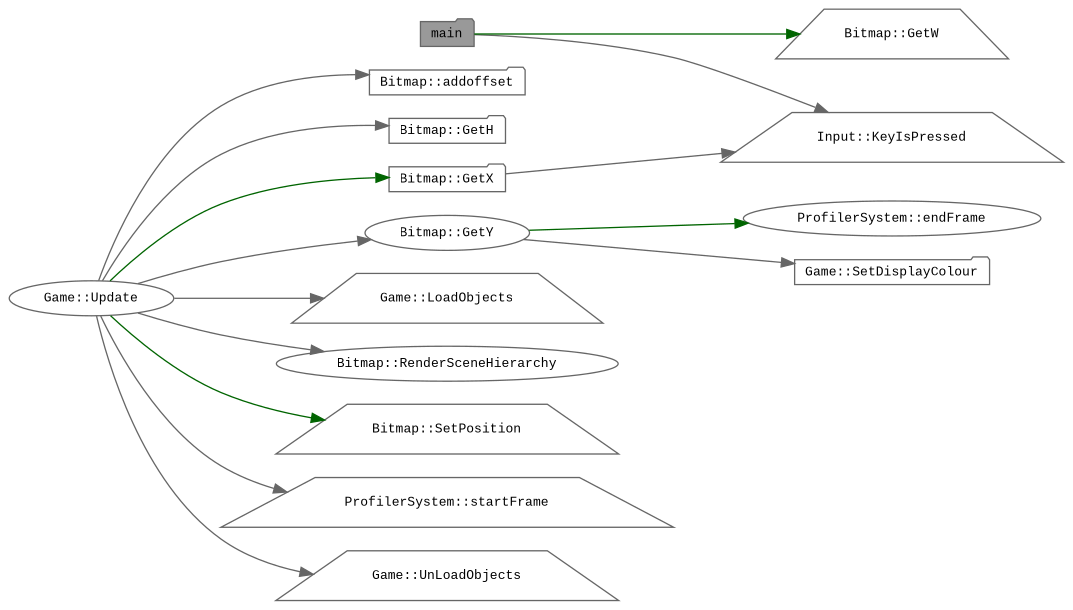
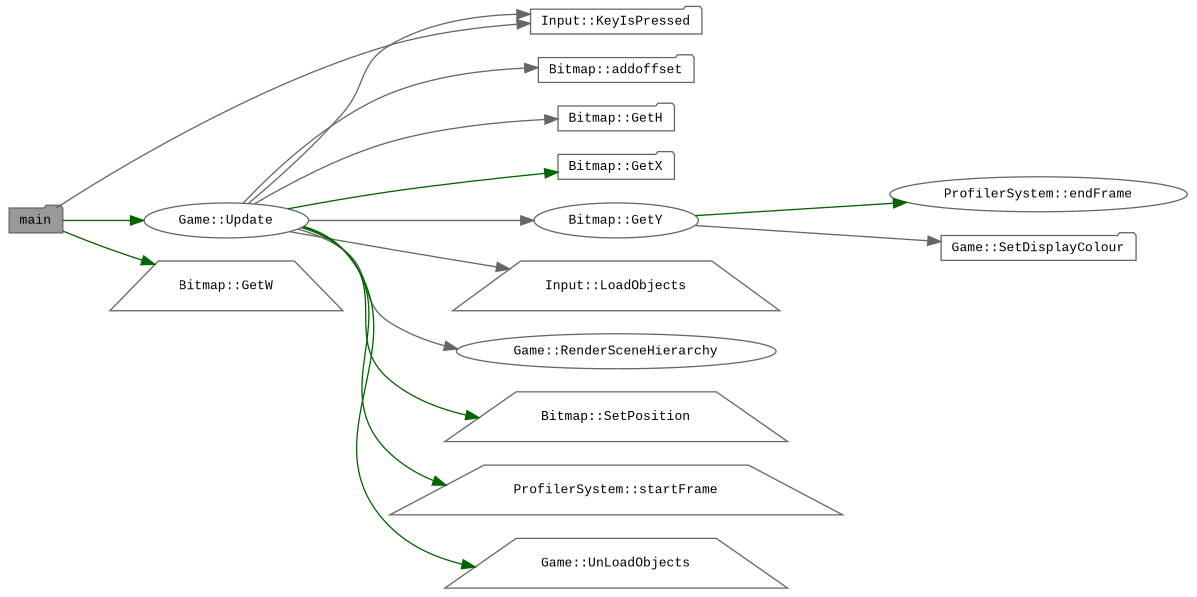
node "Input::KeyIsPressed": shape trapezium -> folder
edge "Bitmap::GetX" -> "Input::KeyIsPressed": now "Game::Update" -> "Input::KeyIsPressed"
edge "main" -> "Game::Update": added
node "Game::LoadObjects": label "Game::LoadObjects" -> "Input::LoadObjects"
node "Bitmap::RenderSceneHierarchy": label "Bitmap::RenderSceneHierarchy" -> "Game::RenderSceneHierarchy"
edge "Game::Update" -> "ProfilerSystem::startFrame": color gray40 -> darkgreen
edge "Game::Update" -> "Game::UnLoadObjects": color gray40 -> darkgreen
